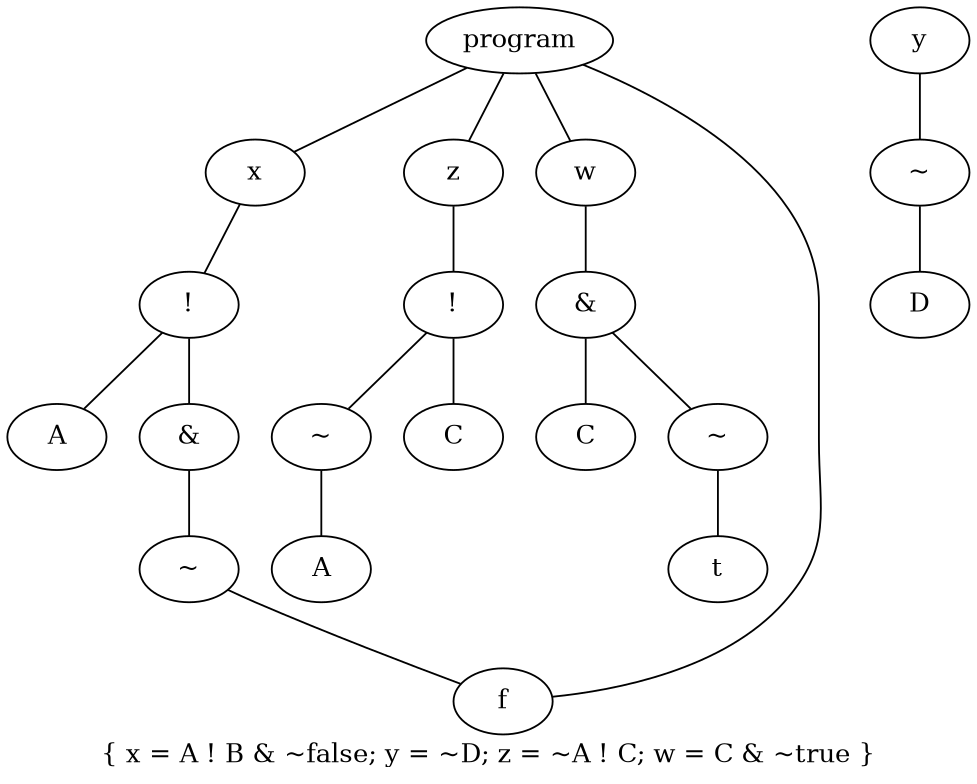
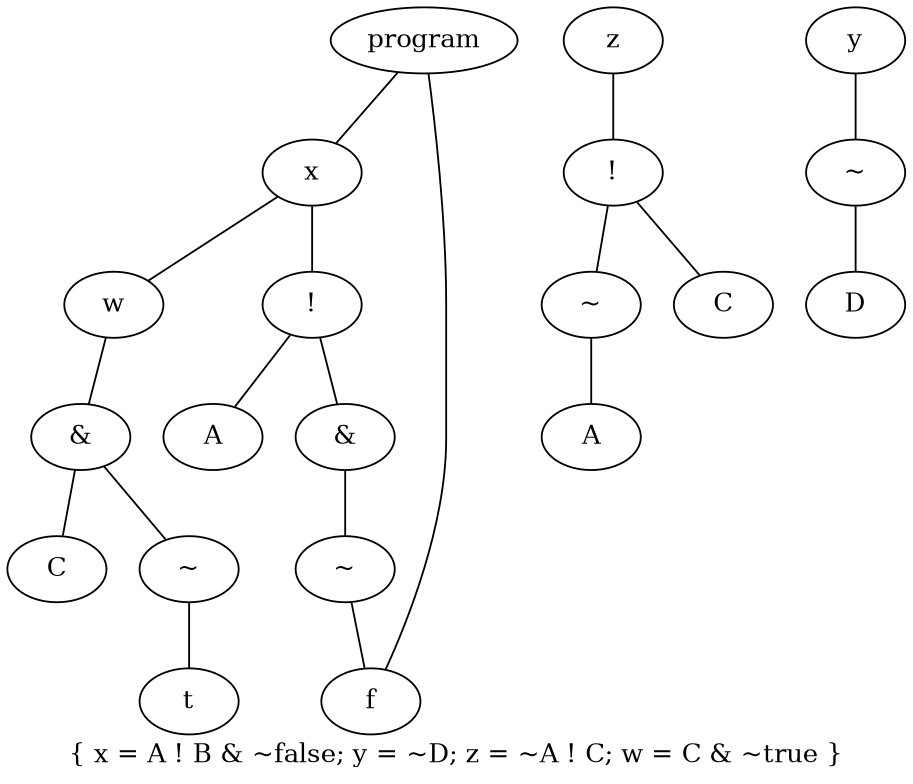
edge "program" -- "z": removed
edge "program" -- "w": now "x" -- "w"
